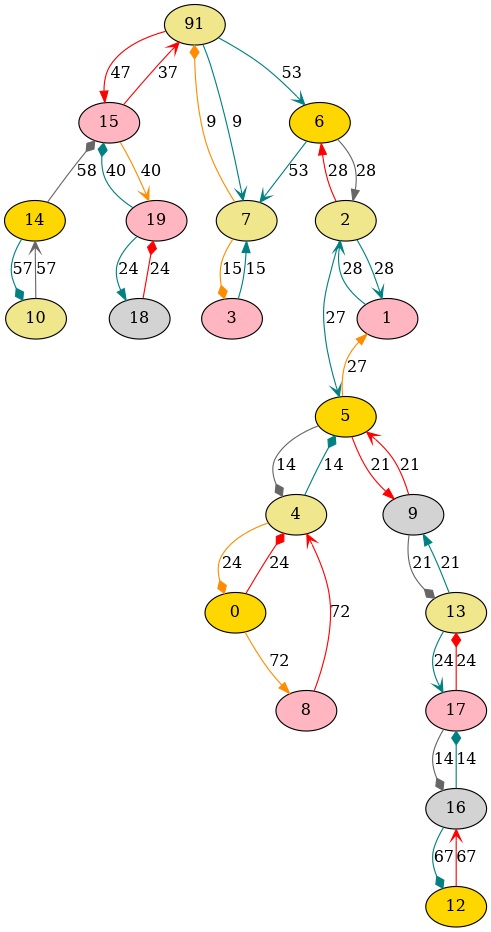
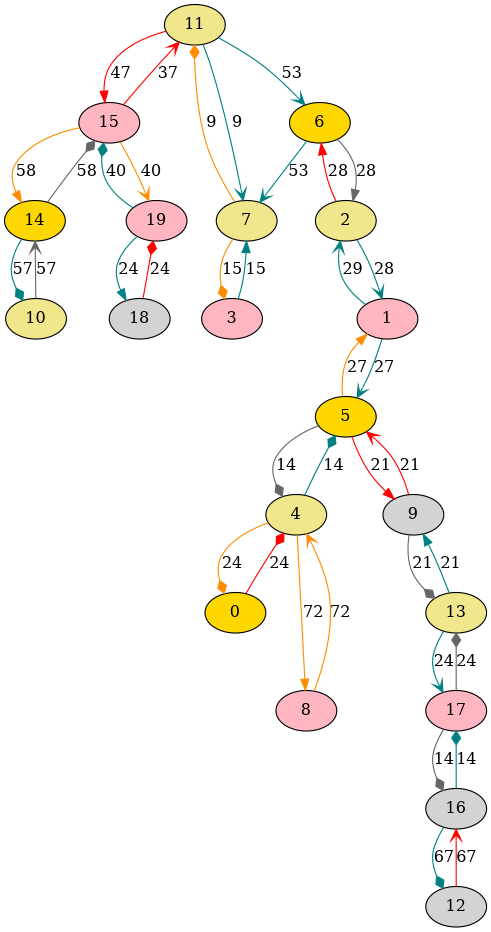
node "91": label "91" -> "11"
edge "15" -> "14": added, label "58"
edge "1" -> "2": label "28" -> "29"
edge "2" -> "5": now "1" -> "5"
edge "8" -> "4": color red -> darkorange
edge "0" -> "8": now "4" -> "8"
edge "17" -> "13": color red -> gray40
node "12": fillcolor gold -> lightgrey
